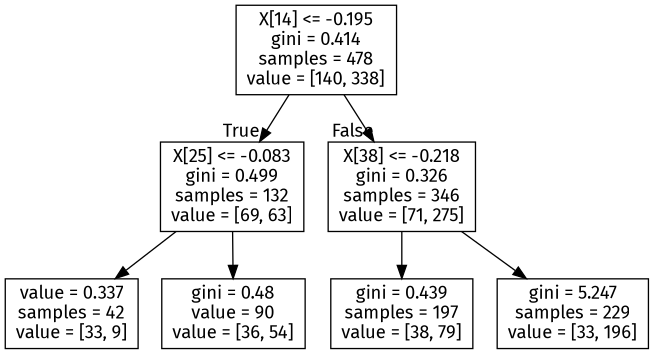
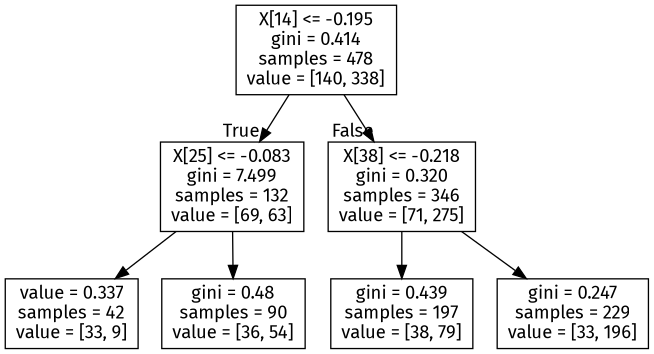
node "X[25] <= -0.083 gini = 0.499 samples = 132 value = [69, 63]": label "X[25] <= -0.083 gini = 0.499 samples = 132 value = [69, 63]" -> "X[25] <= -0.083 gini = 7.499 samples = 132 value = [69, 63]"
node "X[38] <= -0.218 gini = 0.326 samples = 346 value = [71, 275]": label "X[38] <= -0.218 gini = 0.326 samples = 346 value = [71, 275]" -> "X[38] <= -0.218 gini = 0.320 samples = 346 value = [71, 275]"
node "gini = 0.48 value = 90 value = [36, 54]": label "gini = 0.48 value = 90 value = [36, 54]" -> "gini = 0.48 samples = 90 value = [36, 54]"
node "gini = 5.247 samples = 229 value = [33, 196]": label "gini = 5.247 samples = 229 value = [33, 196]" -> "gini = 0.247 samples = 229 value = [33, 196]"
